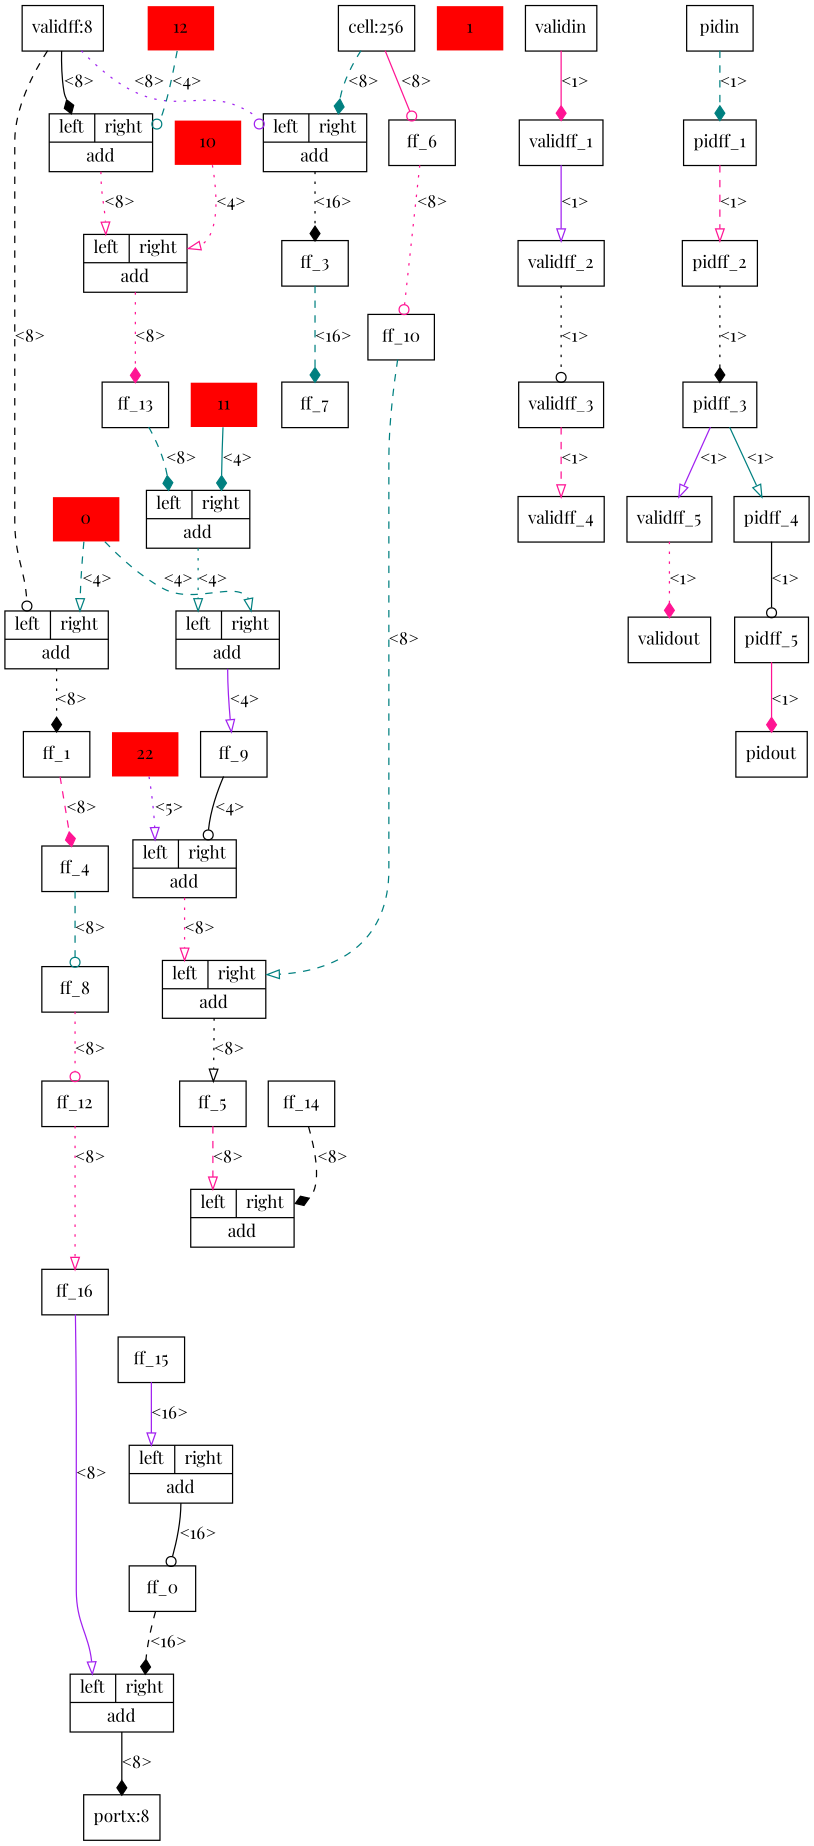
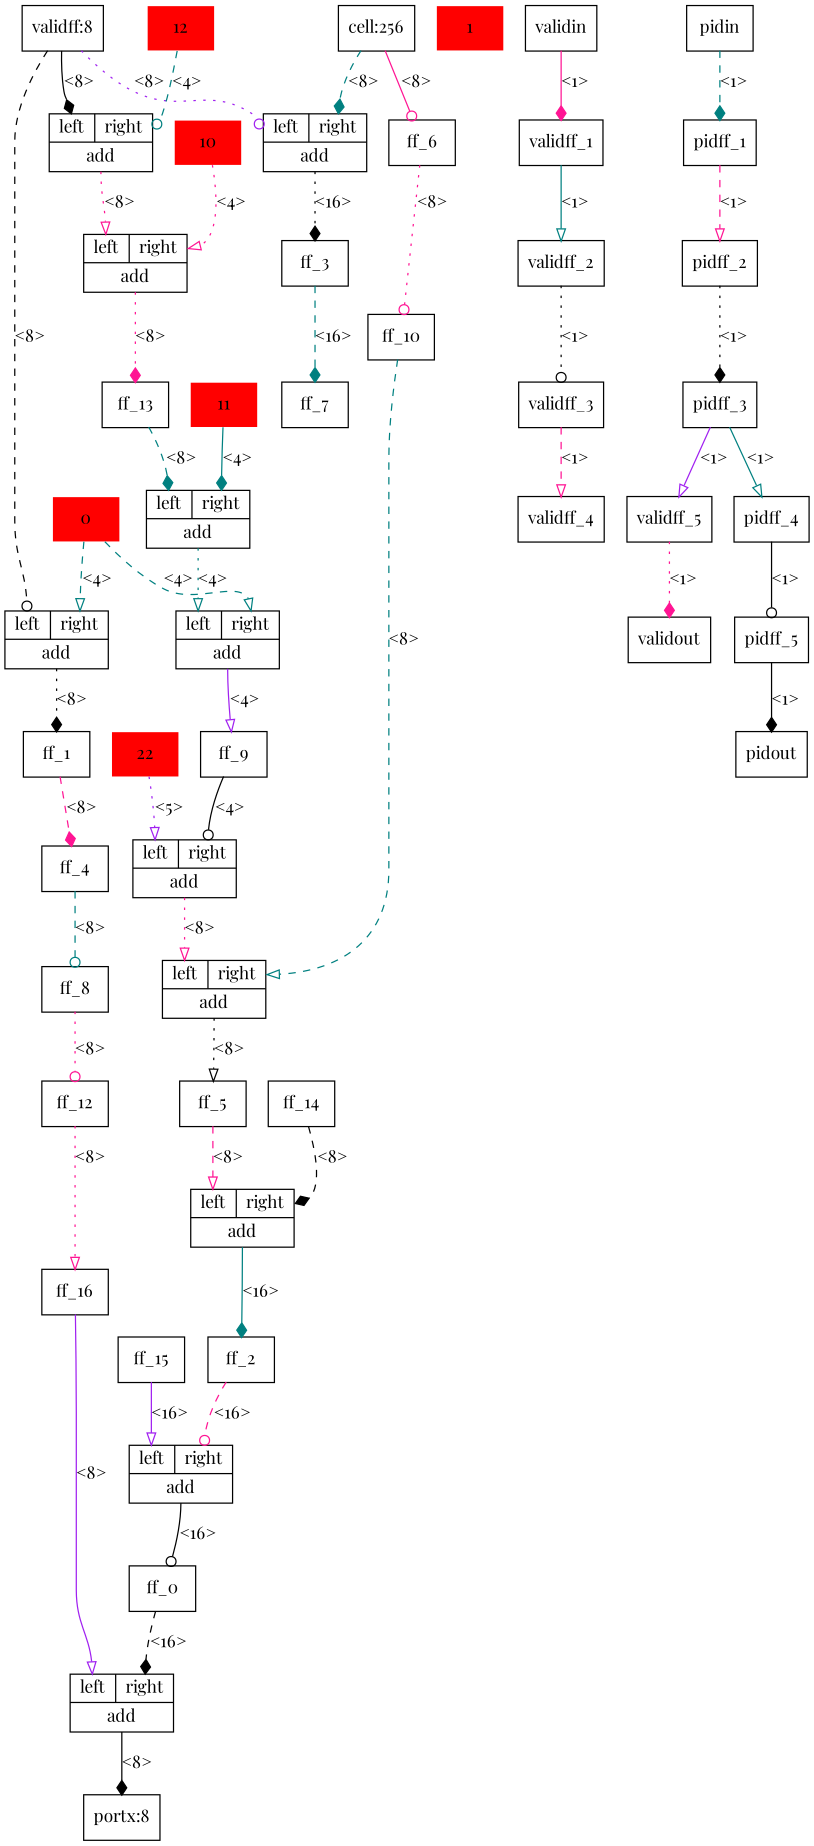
edge "validff_1" -> "validff_2": color purple -> teal
edge "pidff_5" -> "pidout": color deeppink -> black
node "ff_2": added
